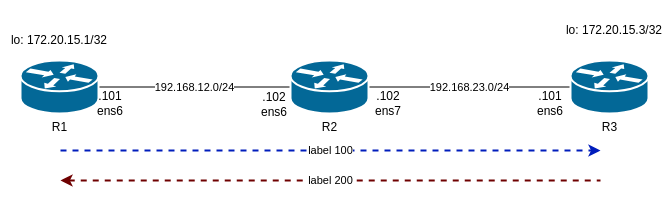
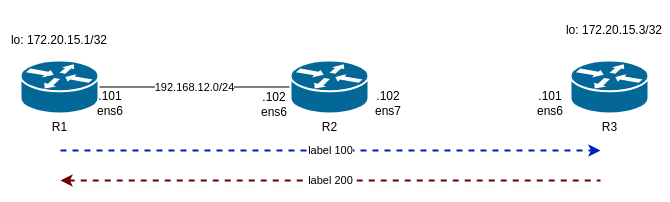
edge "R2" -- "R3": removed, label "192.168.23.0/24"
